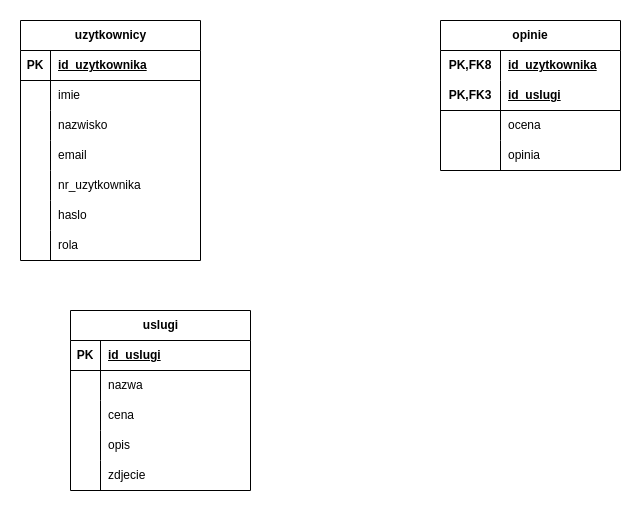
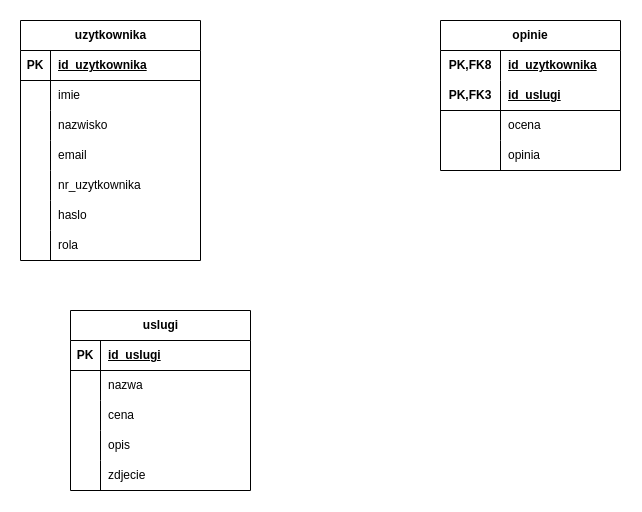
node "uzytkownicy": label "uzytkownicy" -> "uzytkownika"
